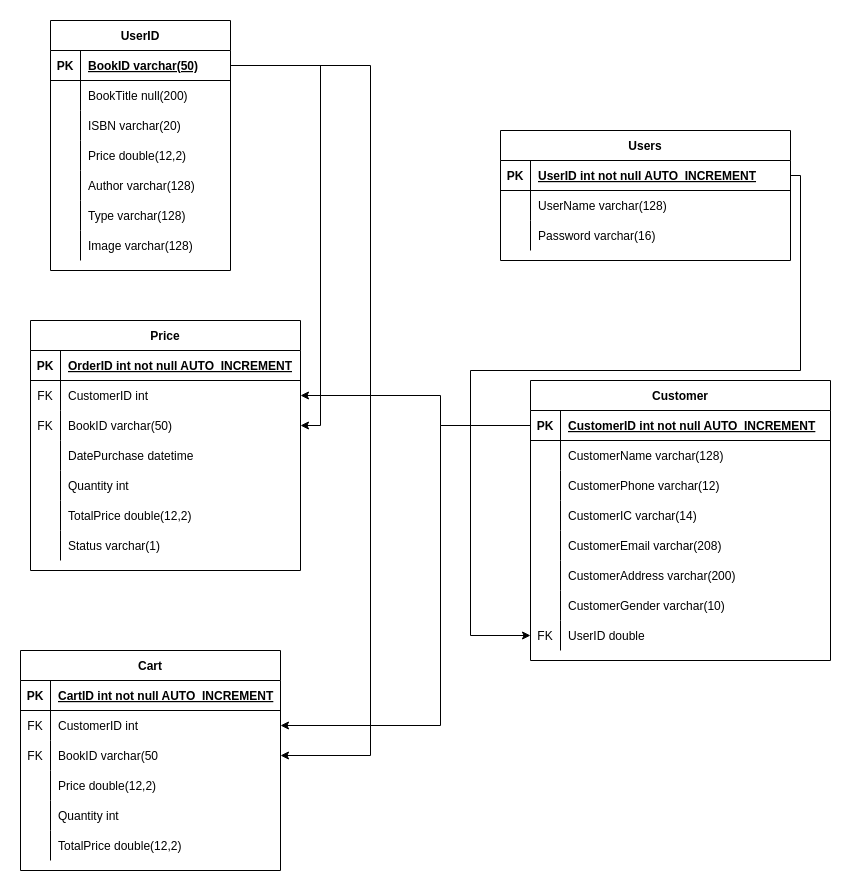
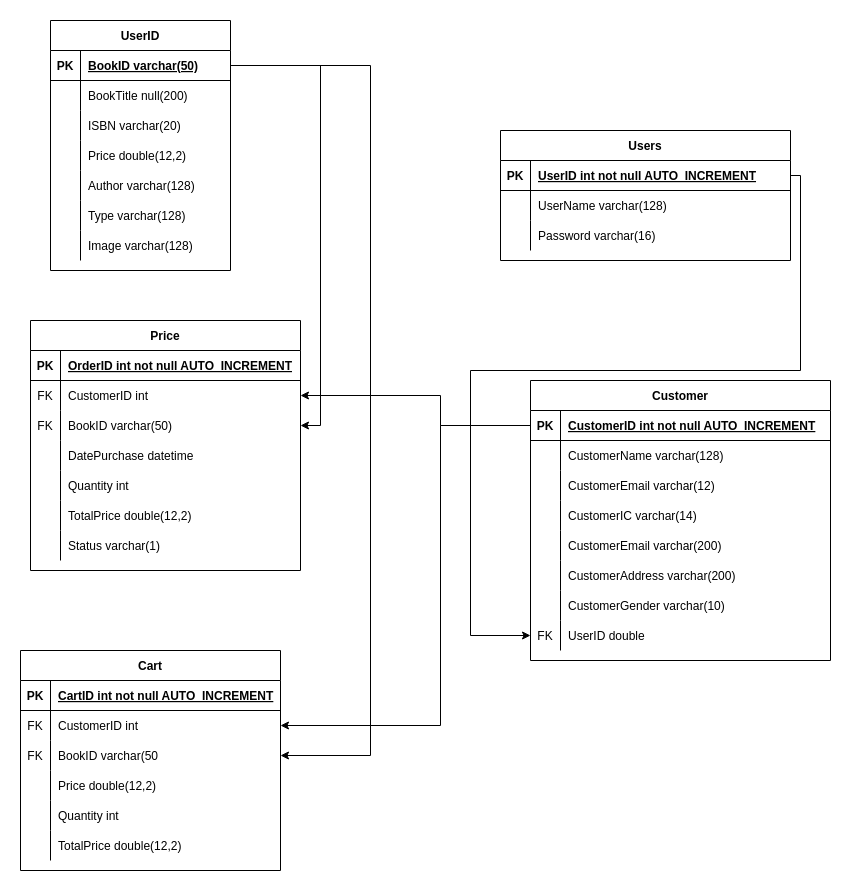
node "CustomerPhone varchar(12)": label "CustomerPhone varchar(12)" -> "CustomerEmail varchar(12)"
node "CustomerEmail varchar(208)": label "CustomerEmail varchar(208)" -> "CustomerEmail varchar(200)"
